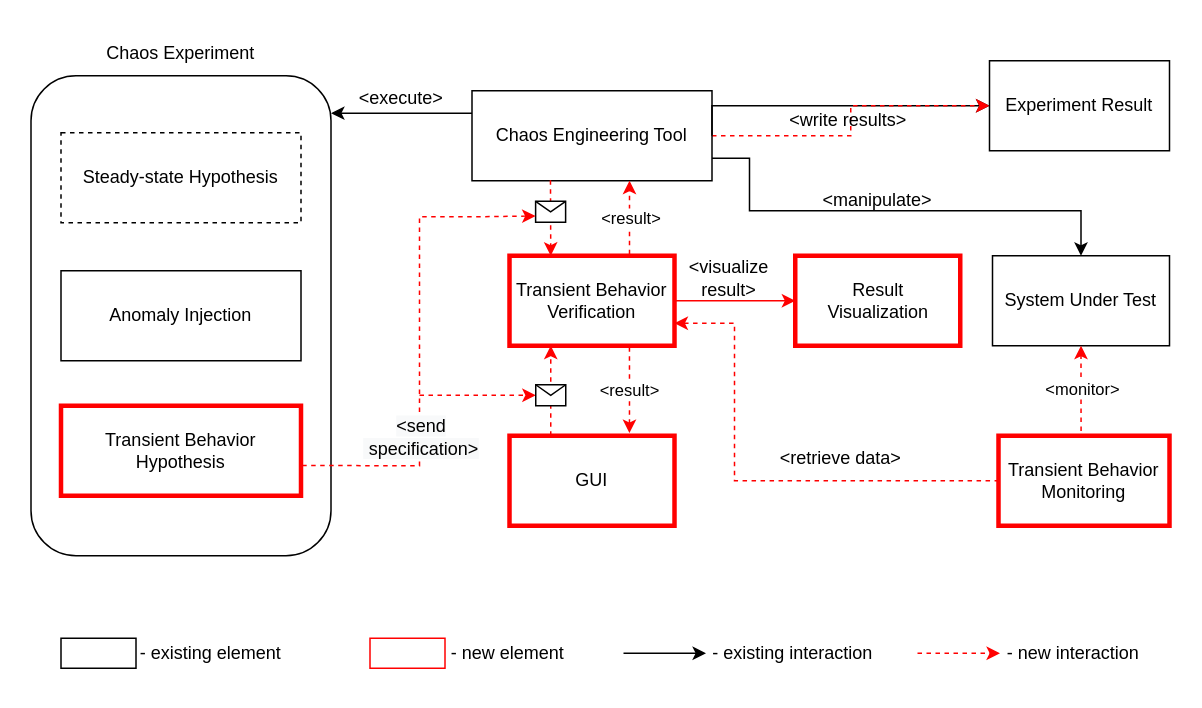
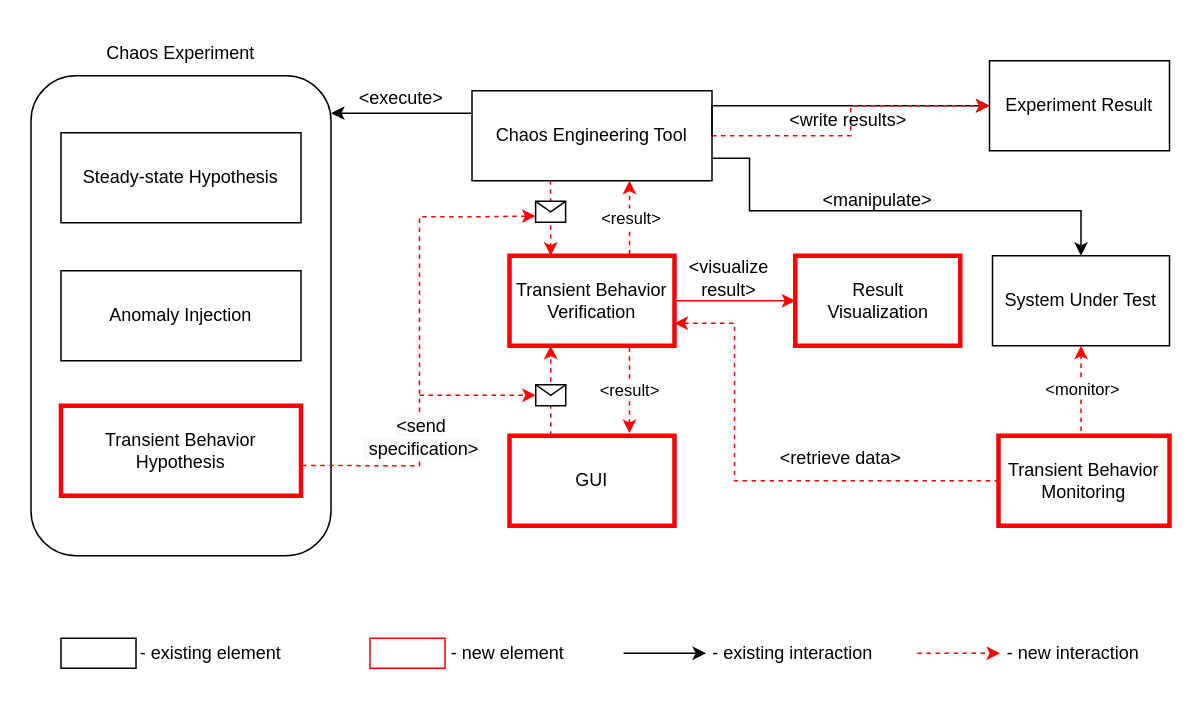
node "Steady-state Hypothesis": style dashed -> solid
